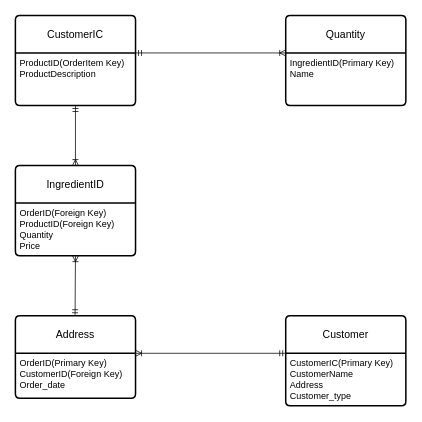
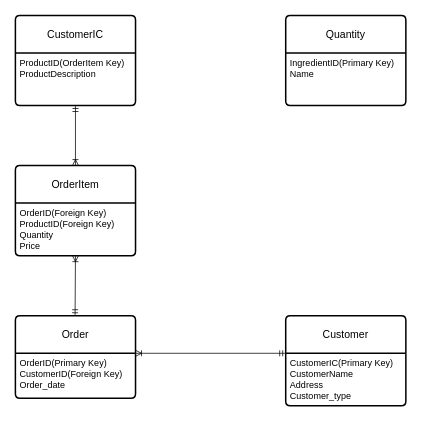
edge "ProductID(OrderItem Key) ProductDescription" -- "IngredientID(Primary Key) Name": removed
node "IngredientID": label "IngredientID" -> "OrderItem"
node "Address": label "Address" -> "Order"
